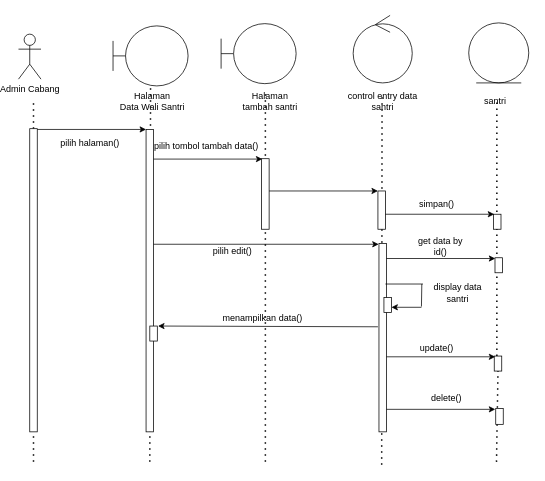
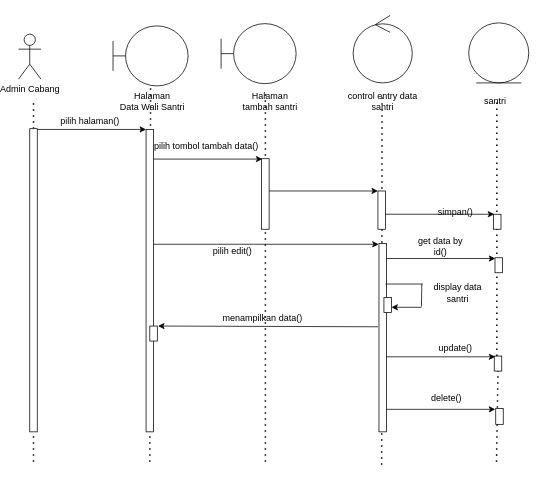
node "pilih halaman()": moved (90, 144) -> (90, 121)
node "simpan()": moved (436, 204) -> (455, 212)
node "update()": moved (436, 348) -> (455, 348)
